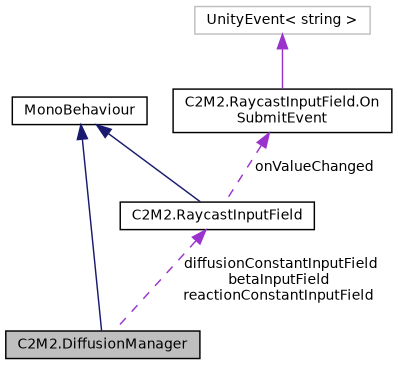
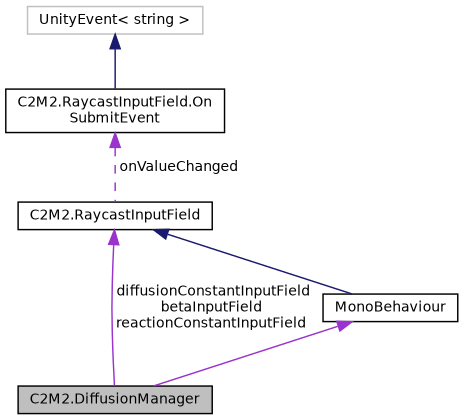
edge "C2M2.RaycastInputField.On SubmitEvent" -> "UnityEvent< string >": color darkorchid3 -> midnightblue
edge "C2M2.RaycastInputField" -> "MonoBehaviour": reversed
edge "C2M2.DiffusionManager" -> "MonoBehaviour": color midnightblue -> darkorchid3
edge "C2M2.DiffusionManager" -> "C2M2.RaycastInputField": style dashed -> solid
